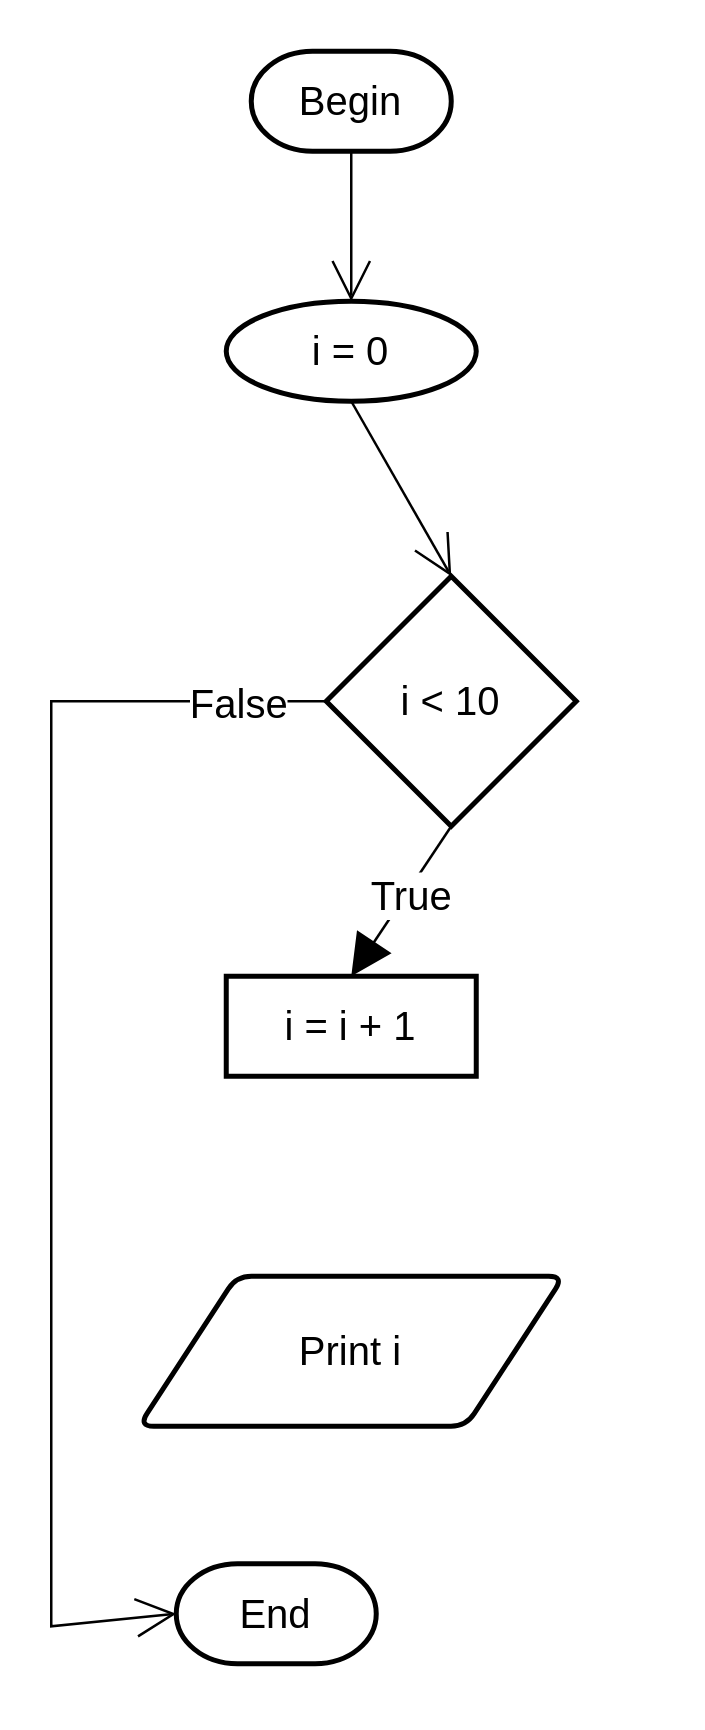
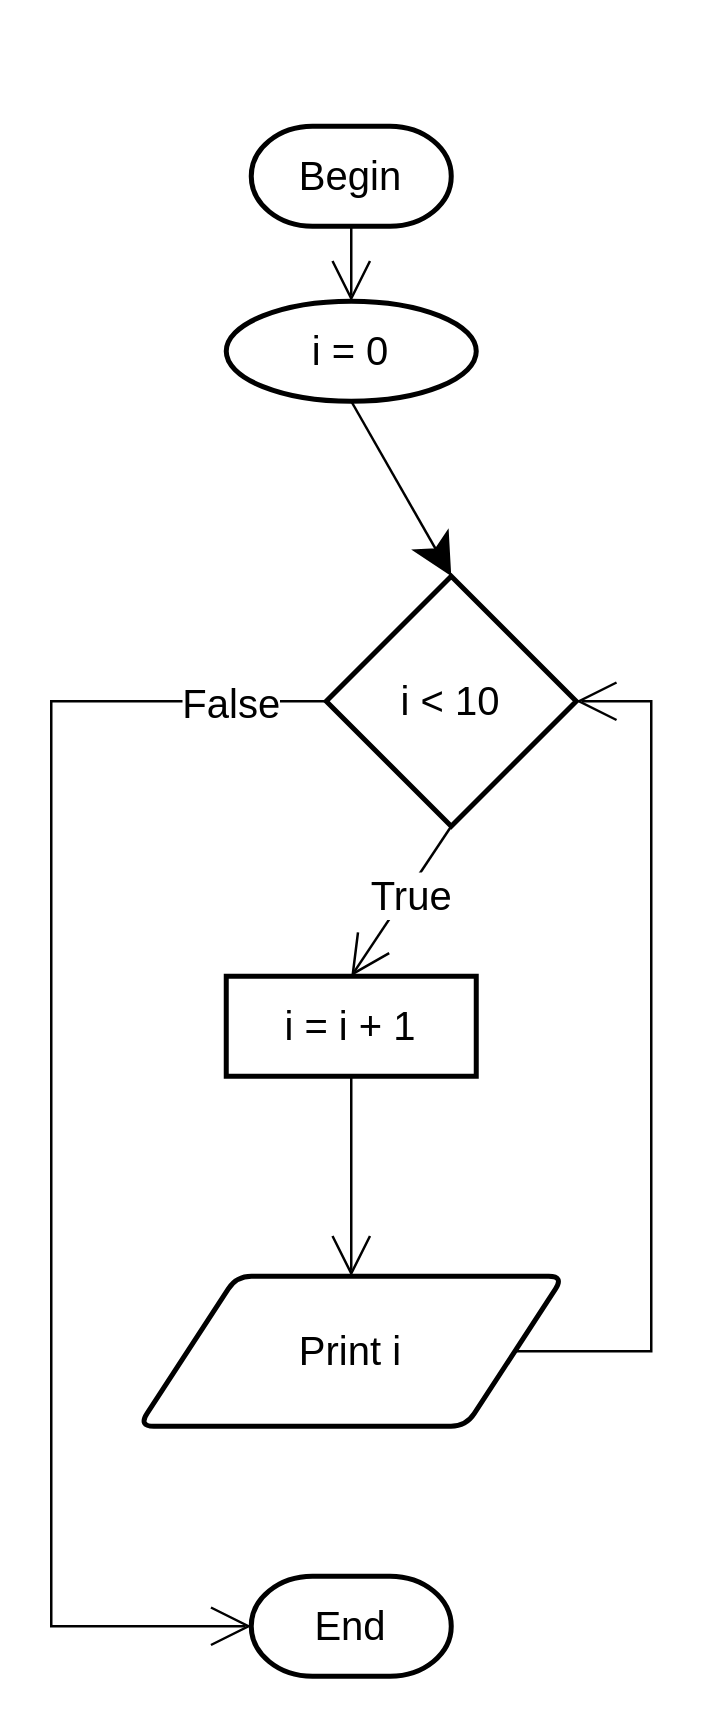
node "Begin": moved (351, 101) -> (351, 176)
edge "i = 0" -> "i < 10": arrowhead open -> classic
edge "i < 10" -> "i = i + 1": arrowhead block -> open
edge "Print i" -> "i < 10": added
edge "i = i + 1" -> "Print i": added
node "End": moved (276, 1614) -> (351, 1626)
